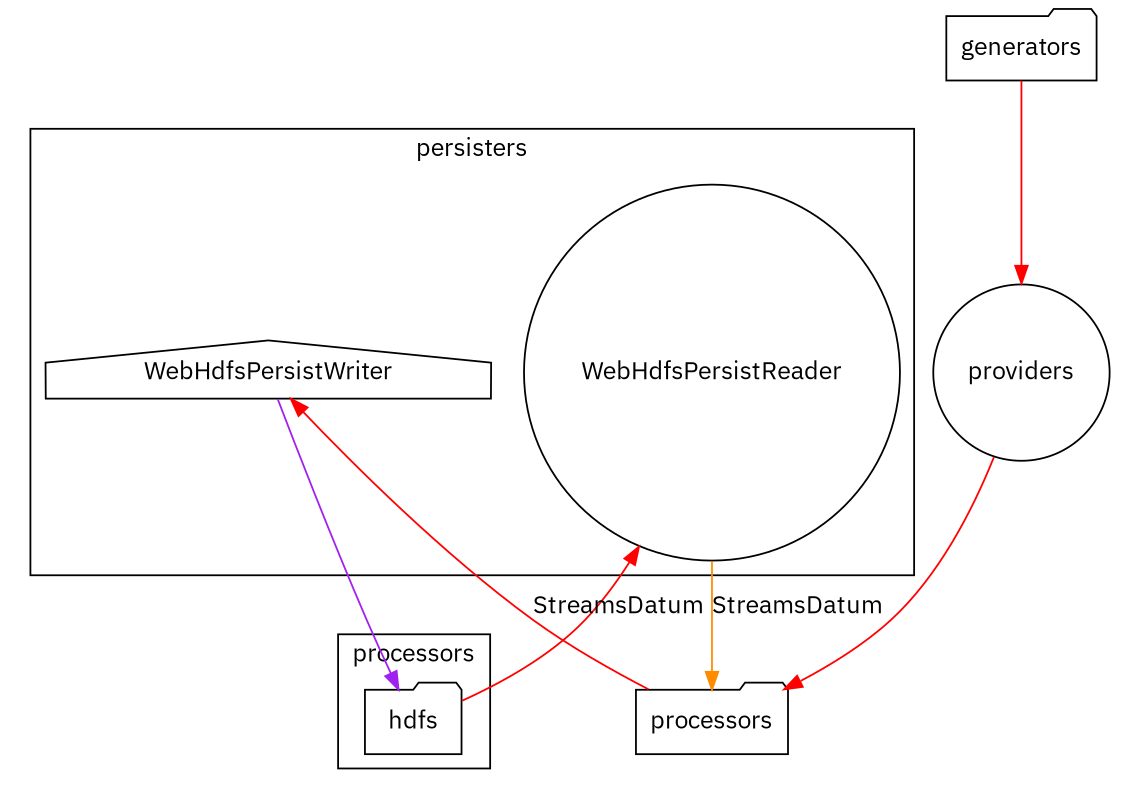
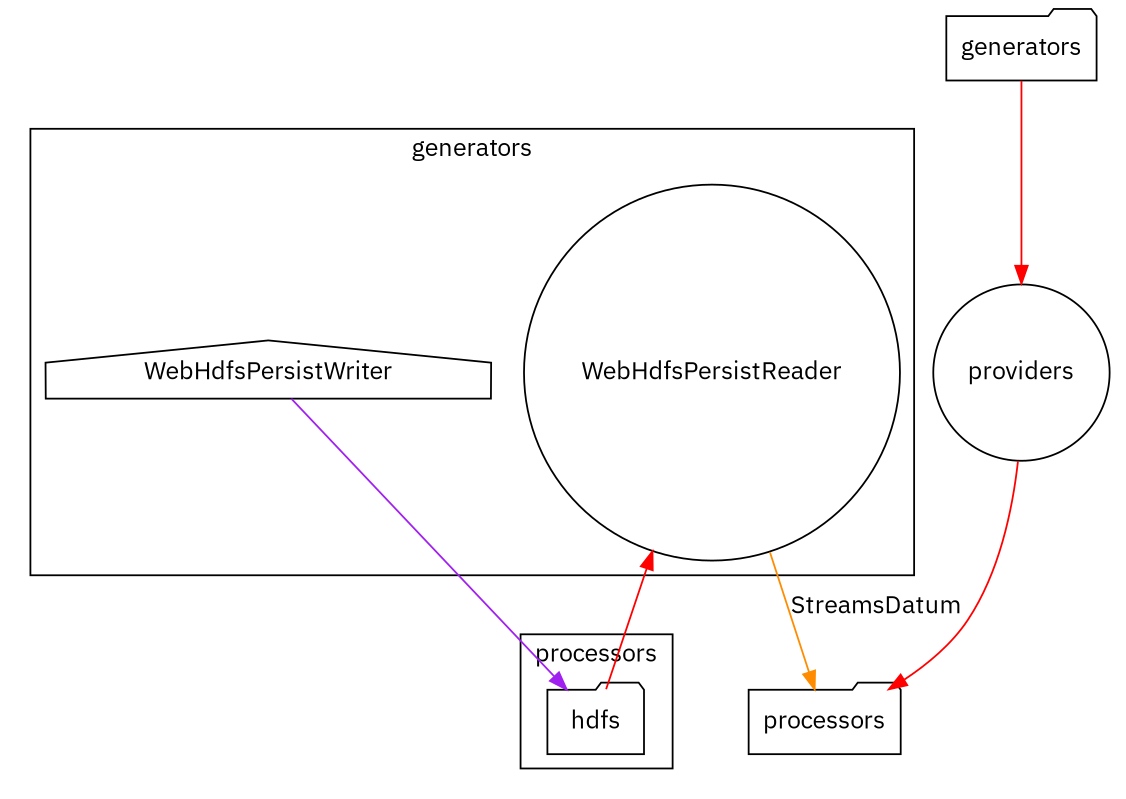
cluster "persisters": label "persisters" -> "generators"
edge "processors" -> "WebHdfsPersistWriter": removed, label "StreamsDatum"
